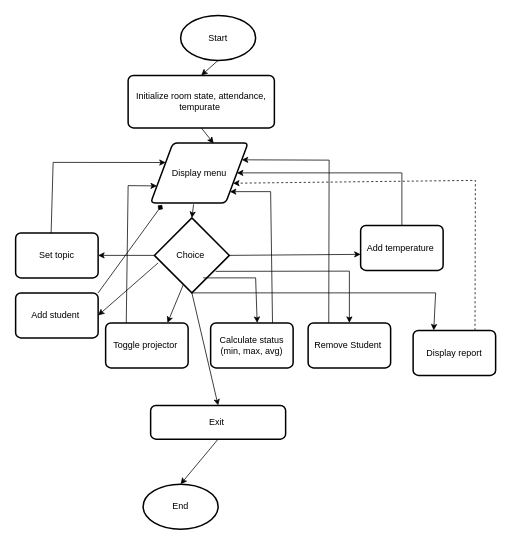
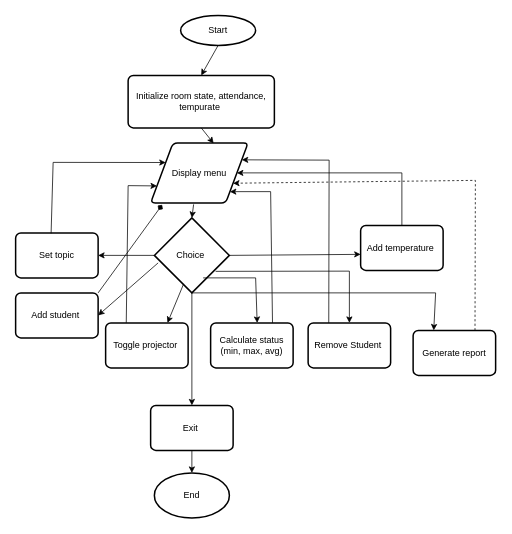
node "Start": size 75x45 -> 75x30
node "Display report": label "Display report" -> "Generate report"
node "Exit": size 135x34 -> 83x45
node "End": moved (180, 507) -> (192, 495)
